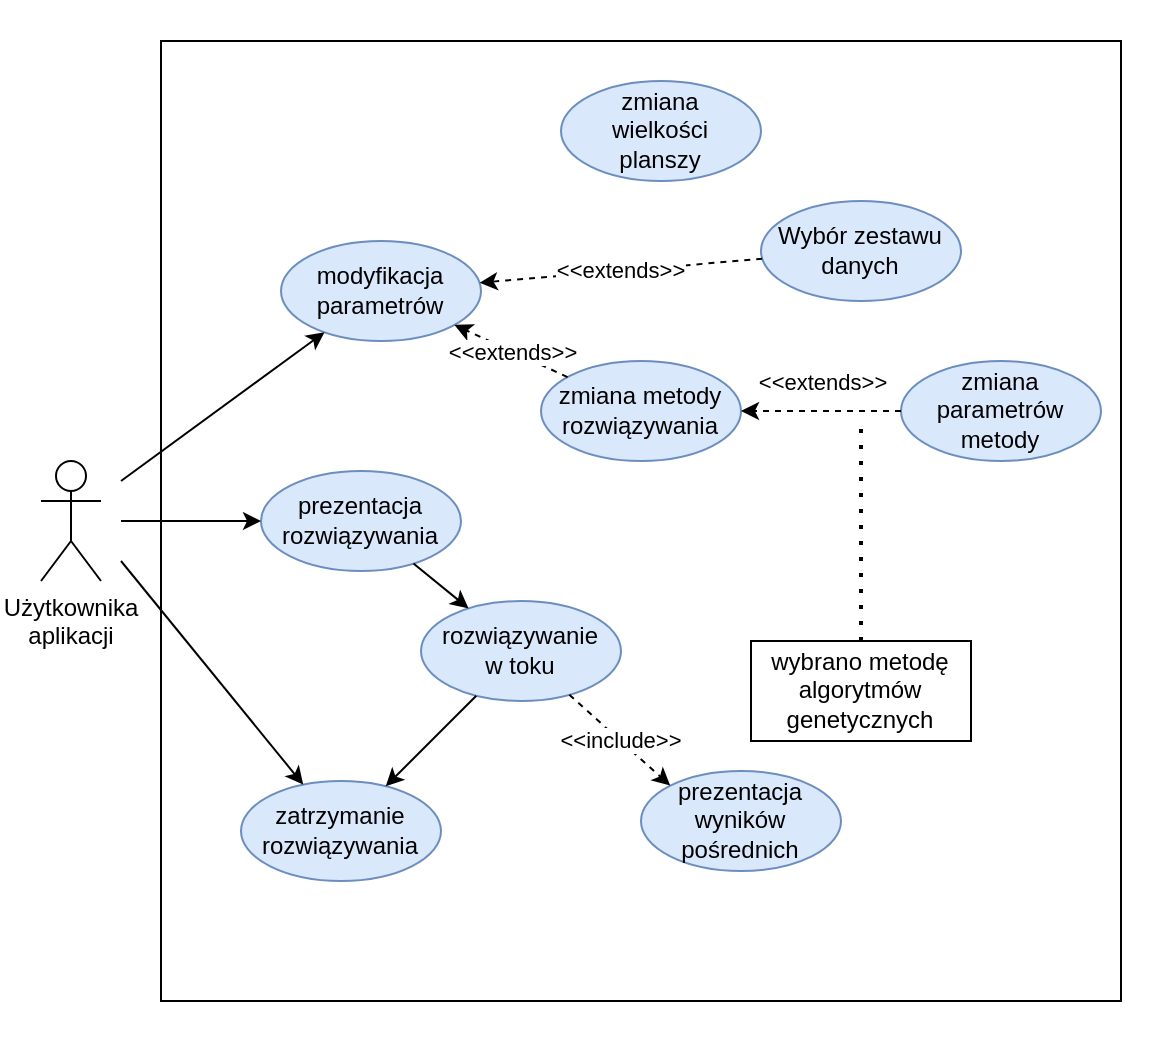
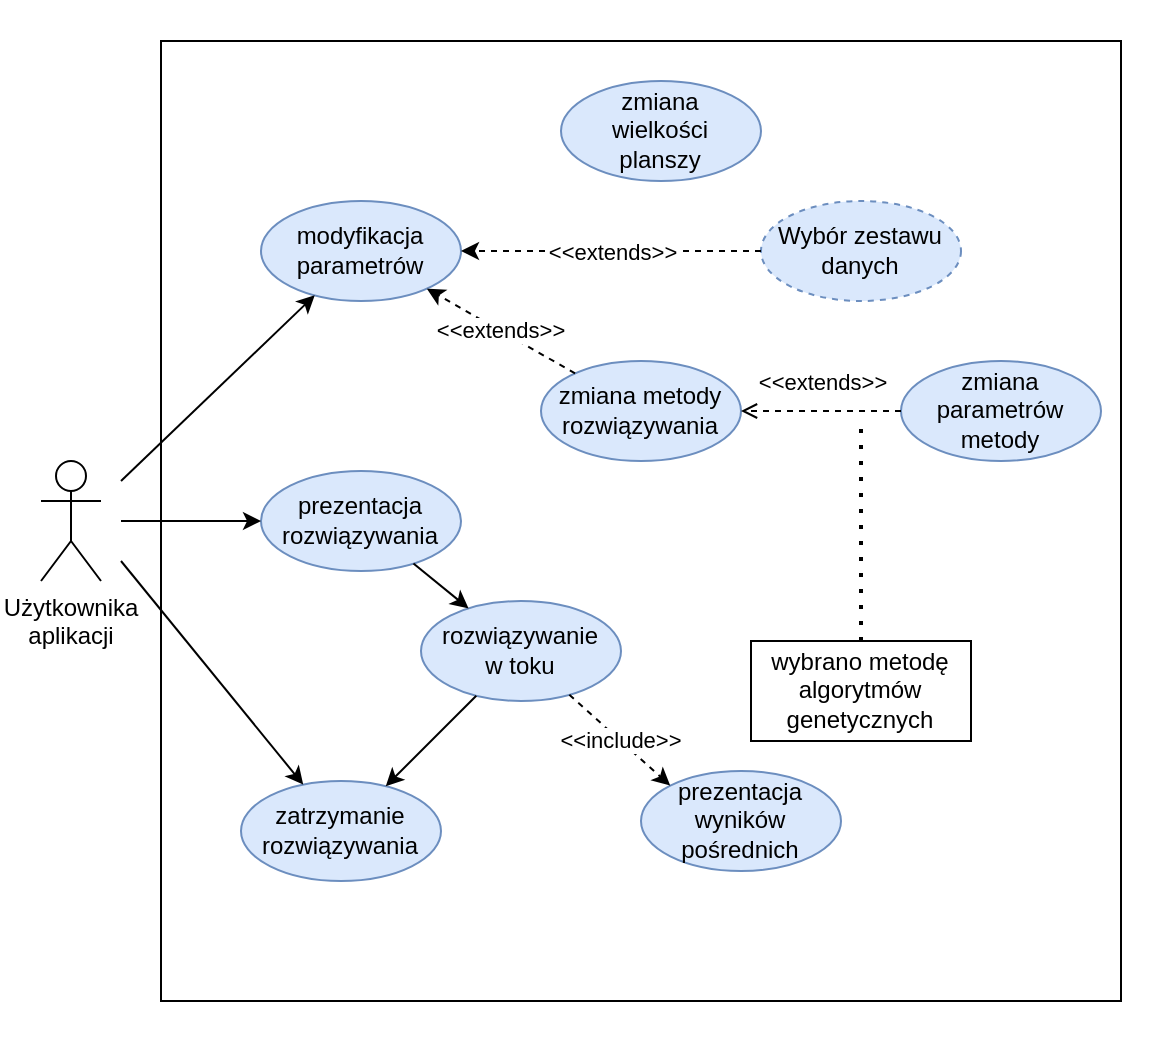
node "Wybór zestawu danych": style solid -> dashed
node "modyfikacja parametrów": moved (381, 291) -> (361, 251)
edge "zmiana parametrów metody" -> "zmiana metody rozwiązywania": arrowhead classic -> open
